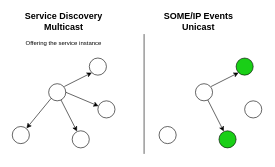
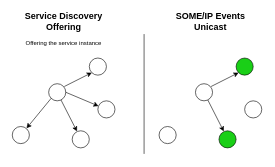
node "Service Discovery Multicast": label "Service Discovery Multicast" -> "Service Discovery Offering"
node "SOME/IP Events Unicast": moved (199, 21) -> (211, 21)
